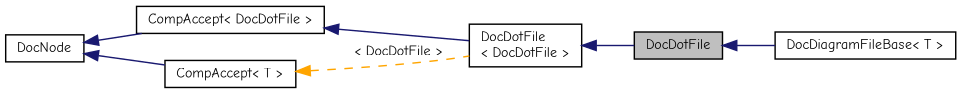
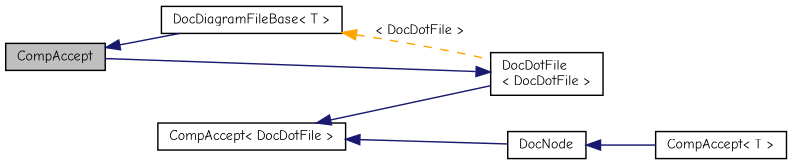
edge "CompAccept< DocDotFile >" -> "DocNode": reversed
node "DocDotFile": label "DocDotFile" -> "CompAccept"
edge "DocDotFile < DocDotFile >" -> "CompAccept< T >": now "DocDotFile < DocDotFile >" -> "DocDiagramFileBase< T >"
